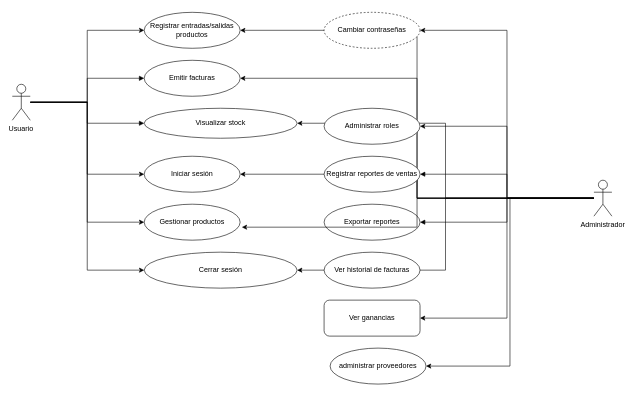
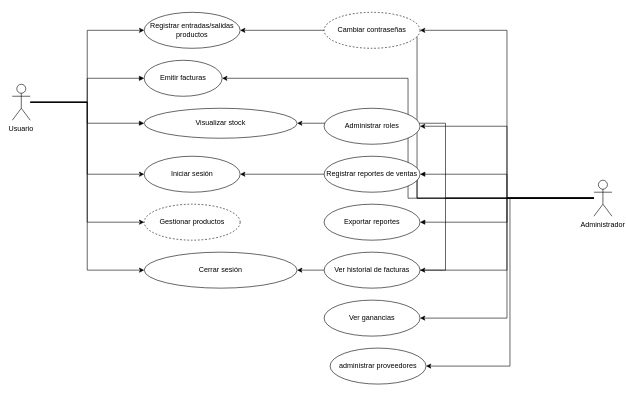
node "Emitir facturas": size 96x36 -> 78x36
node "Gestionar productos": style solid -> dashed
edge "Administrador" -> "Gestionar productos": removed
edge "Administrador" -> "Ver historial de facturas": added
node "Ver ganancias": shape rounded rectangle -> ellipse
